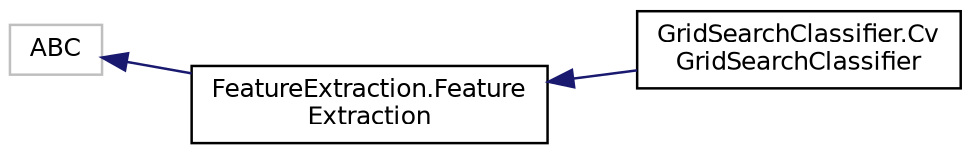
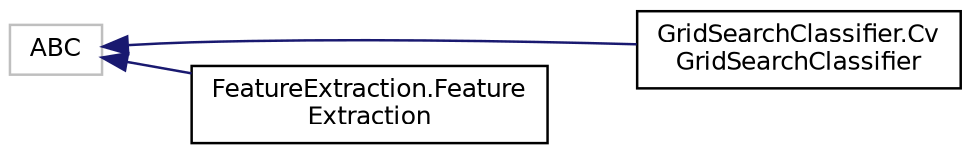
edge "GridSearchClassifier.Cv GridSearchClassifier" -> "FeatureExtraction.Feature Extraction": now "GridSearchClassifier.Cv GridSearchClassifier" -> "ABC"
